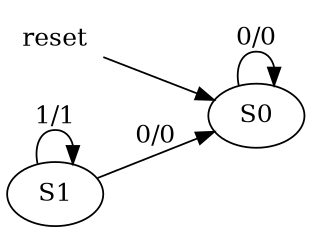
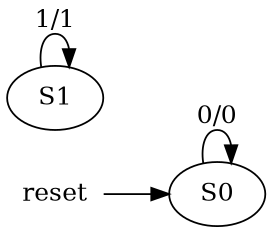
edge "S1" -> "S0": removed, label "0/0"
